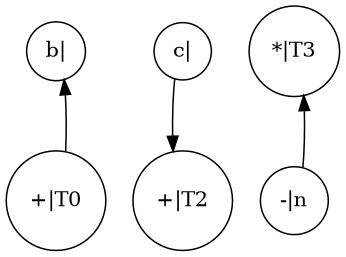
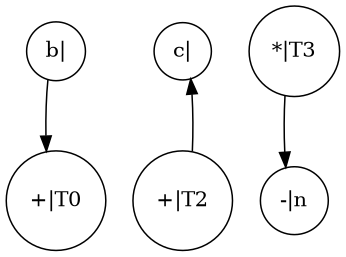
edge "c|" -> "+|T2": reversed
edge "+|T0" -> "b|": reversed
edge "-|n" -> "*|T3": reversed
